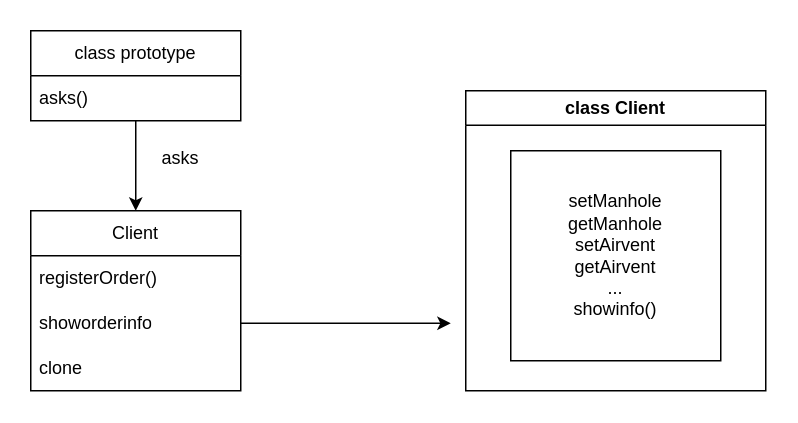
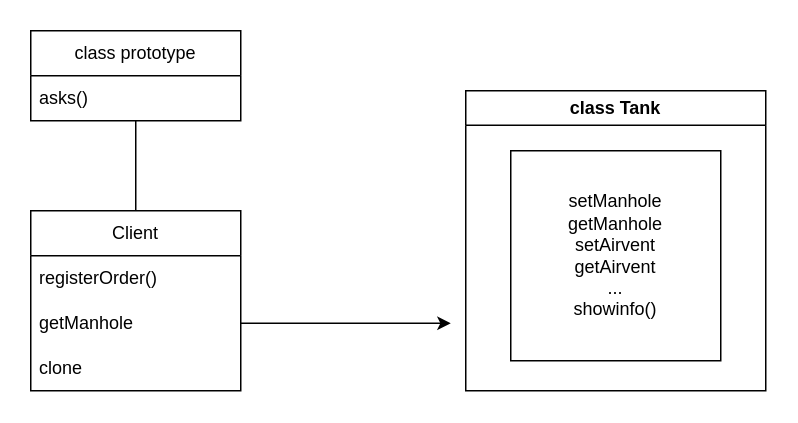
node "class Client": label "class Client" -> "class Tank"
node "asks": removed
edge "class prototype" -> "Client": arrowhead classic -> none
node "showorderinfo": label "showorderinfo" -> "getManhole"
